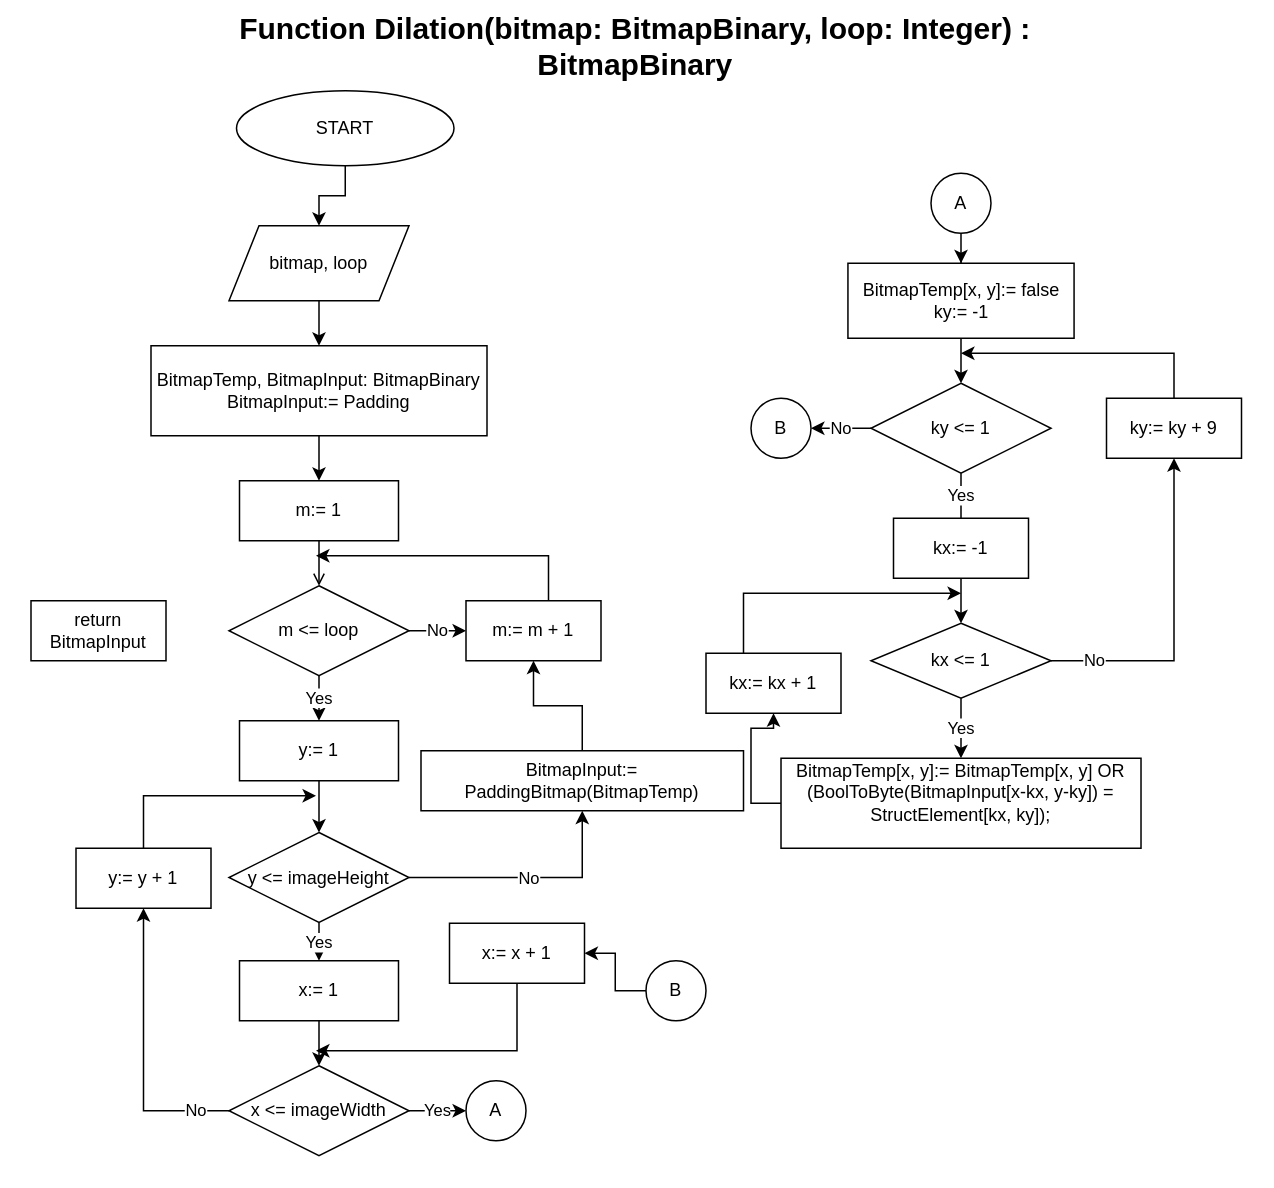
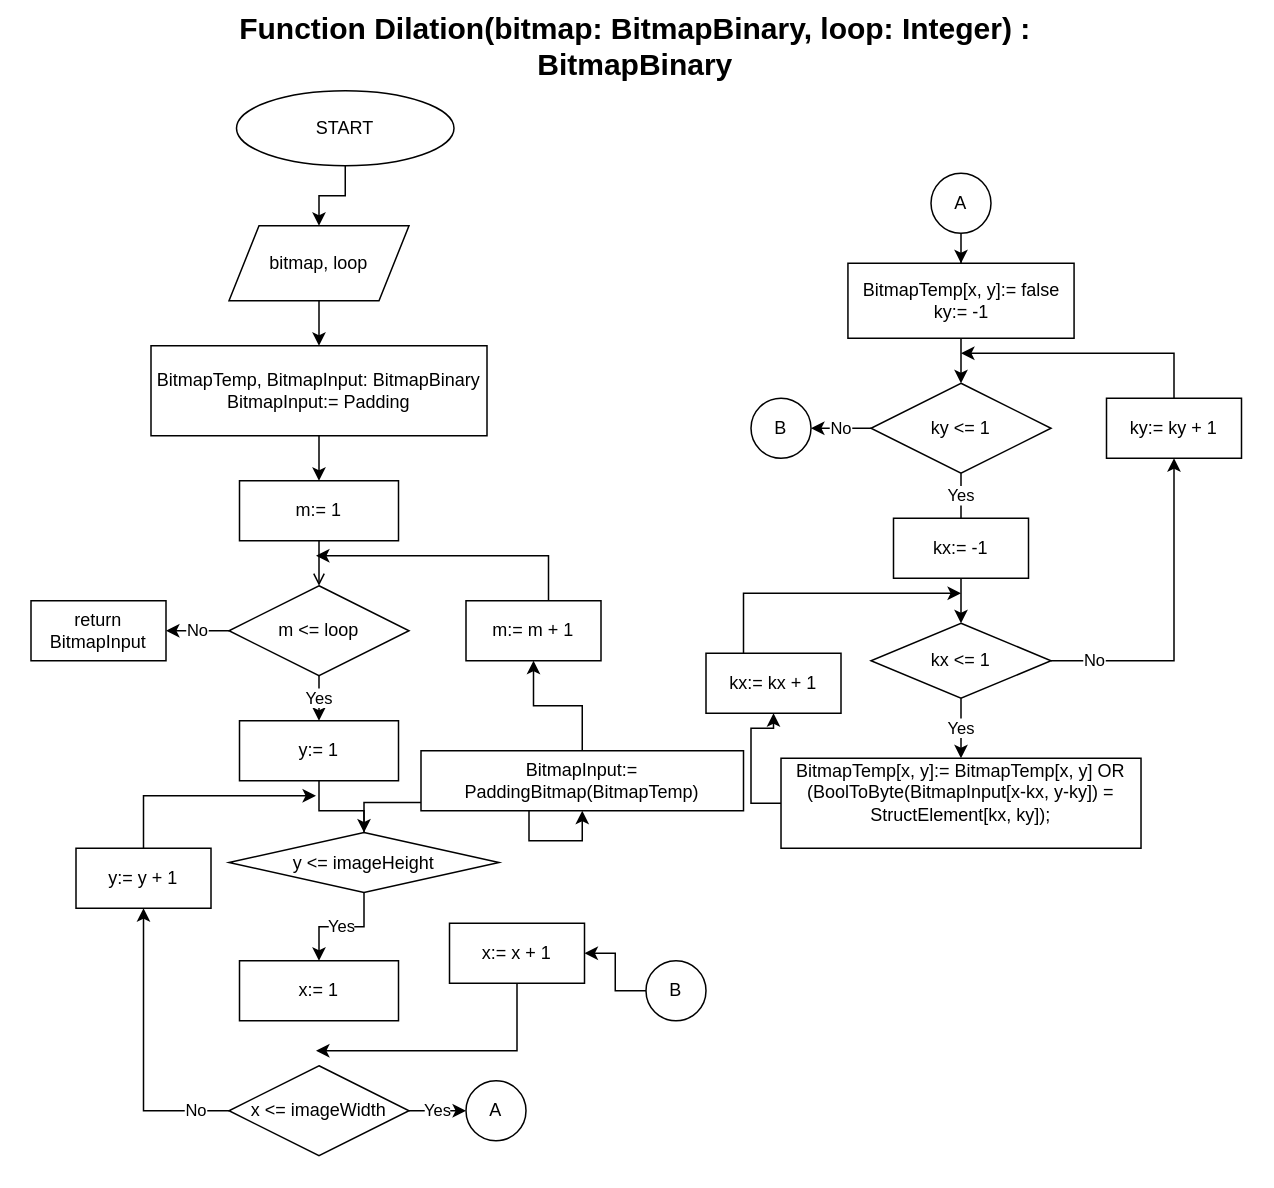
node "ky:= ky + 9": label "ky:= ky + 9" -> "ky:= ky + 1"
edge "m <= loop" -> "m:= m + 1": now "m <= loop" -> "return BitmapInput"
node "y <= imageHeight": size 180x90 -> 270x60
edge "x:= 1" -> "x <= imageWidth": removed
